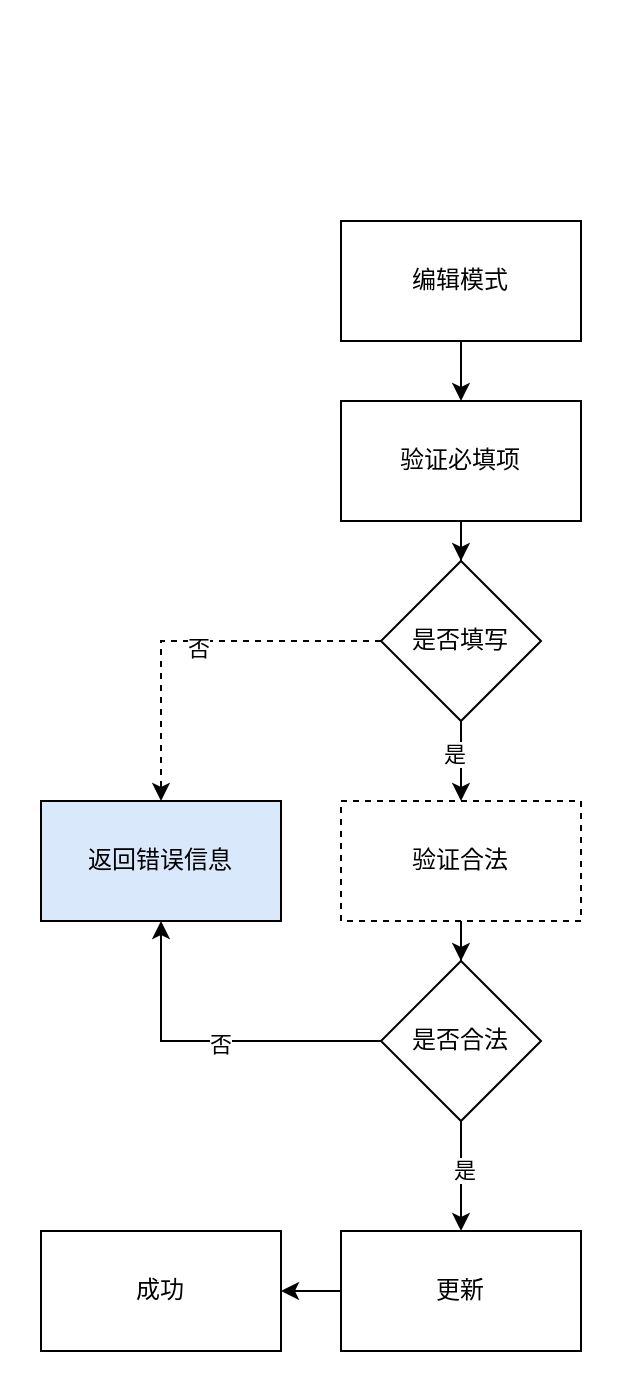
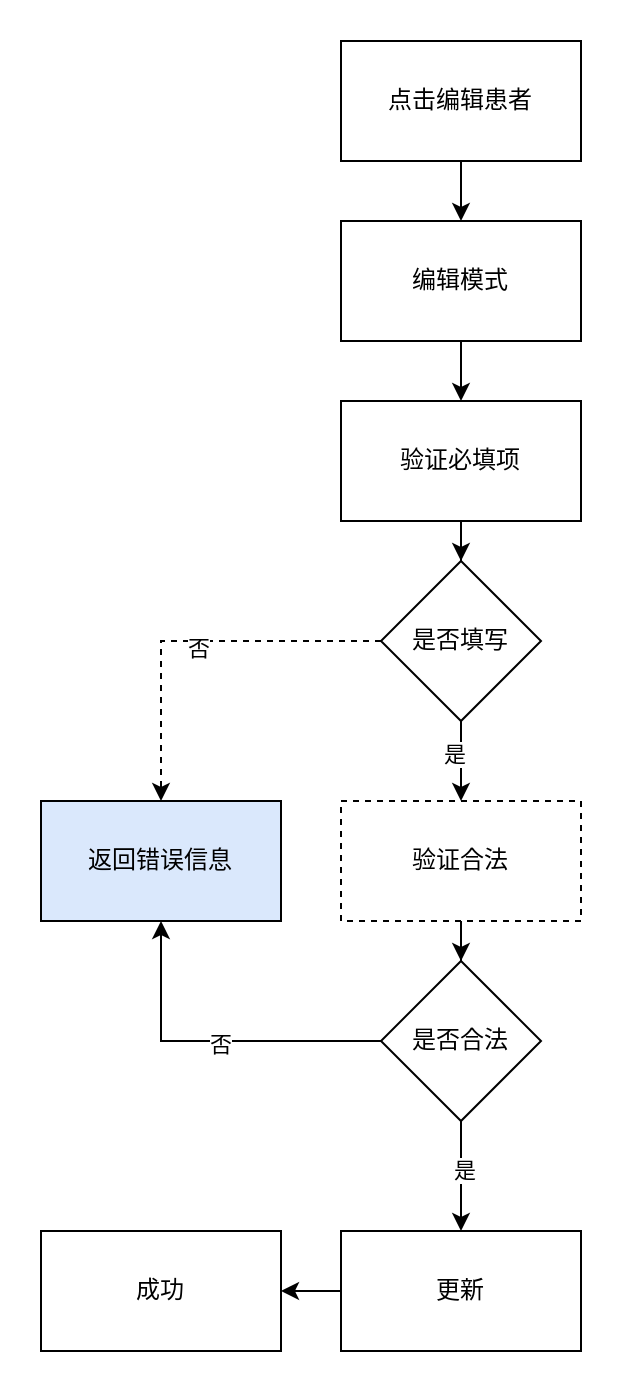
node "点击编辑患者": added
edge "点击编辑患者" -> "编辑模式": added
